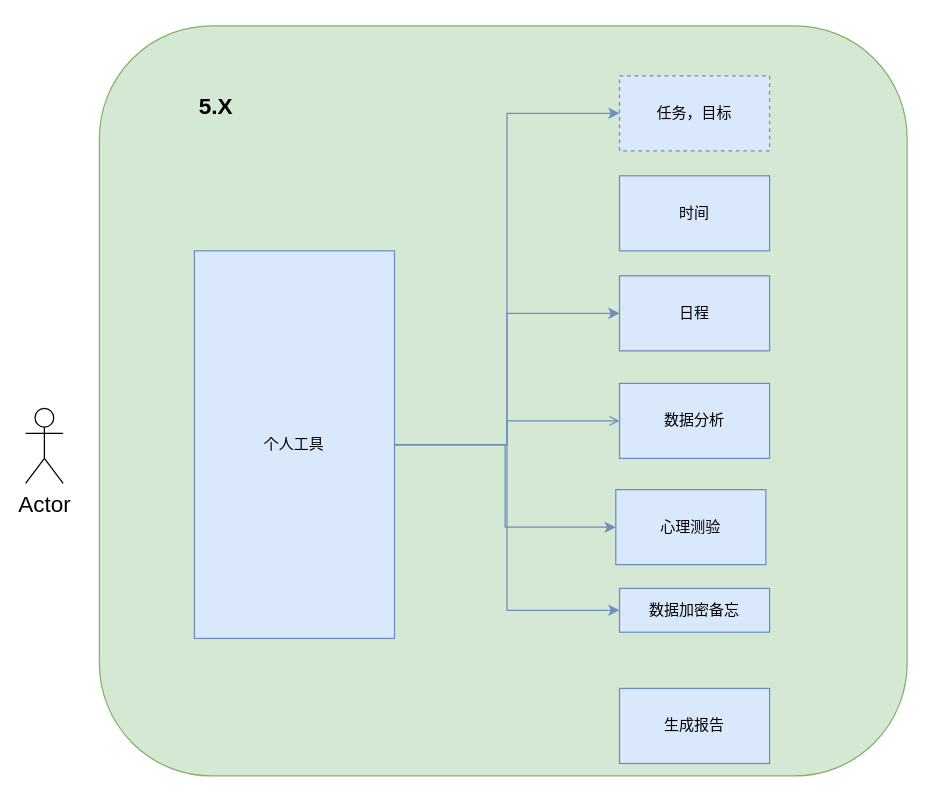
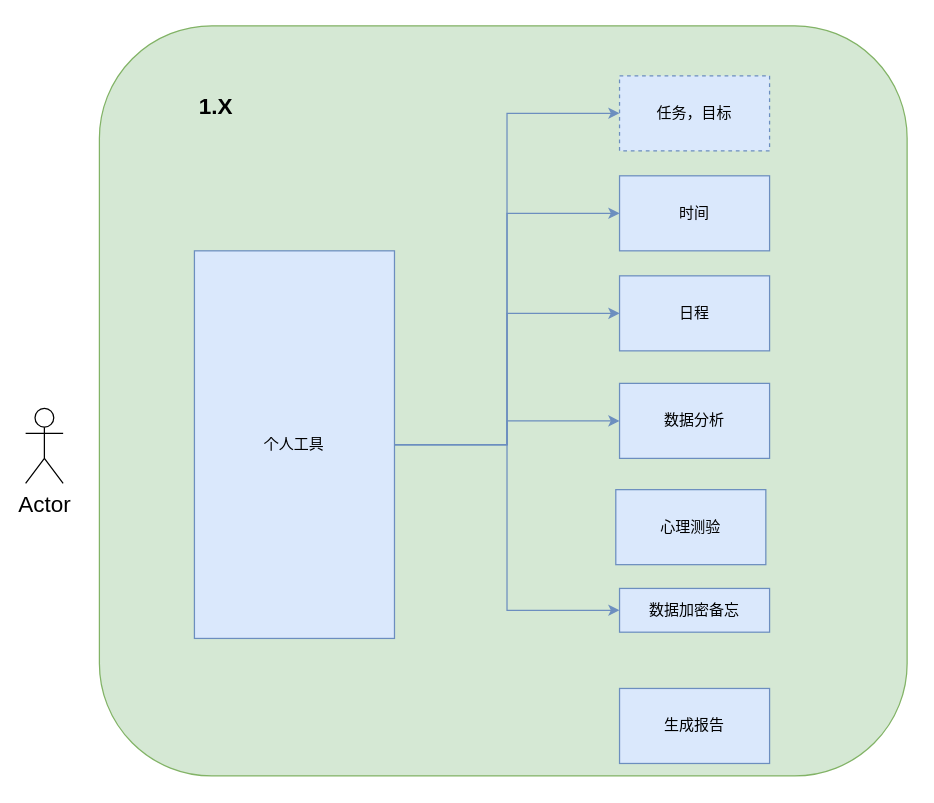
node "5.X": label "5.X" -> "1.X"
edge "个人工具" -> "数据分析": arrowhead open -> classic
edge "个人工具" -> "心理测验": now "个人工具" -> "时间"
